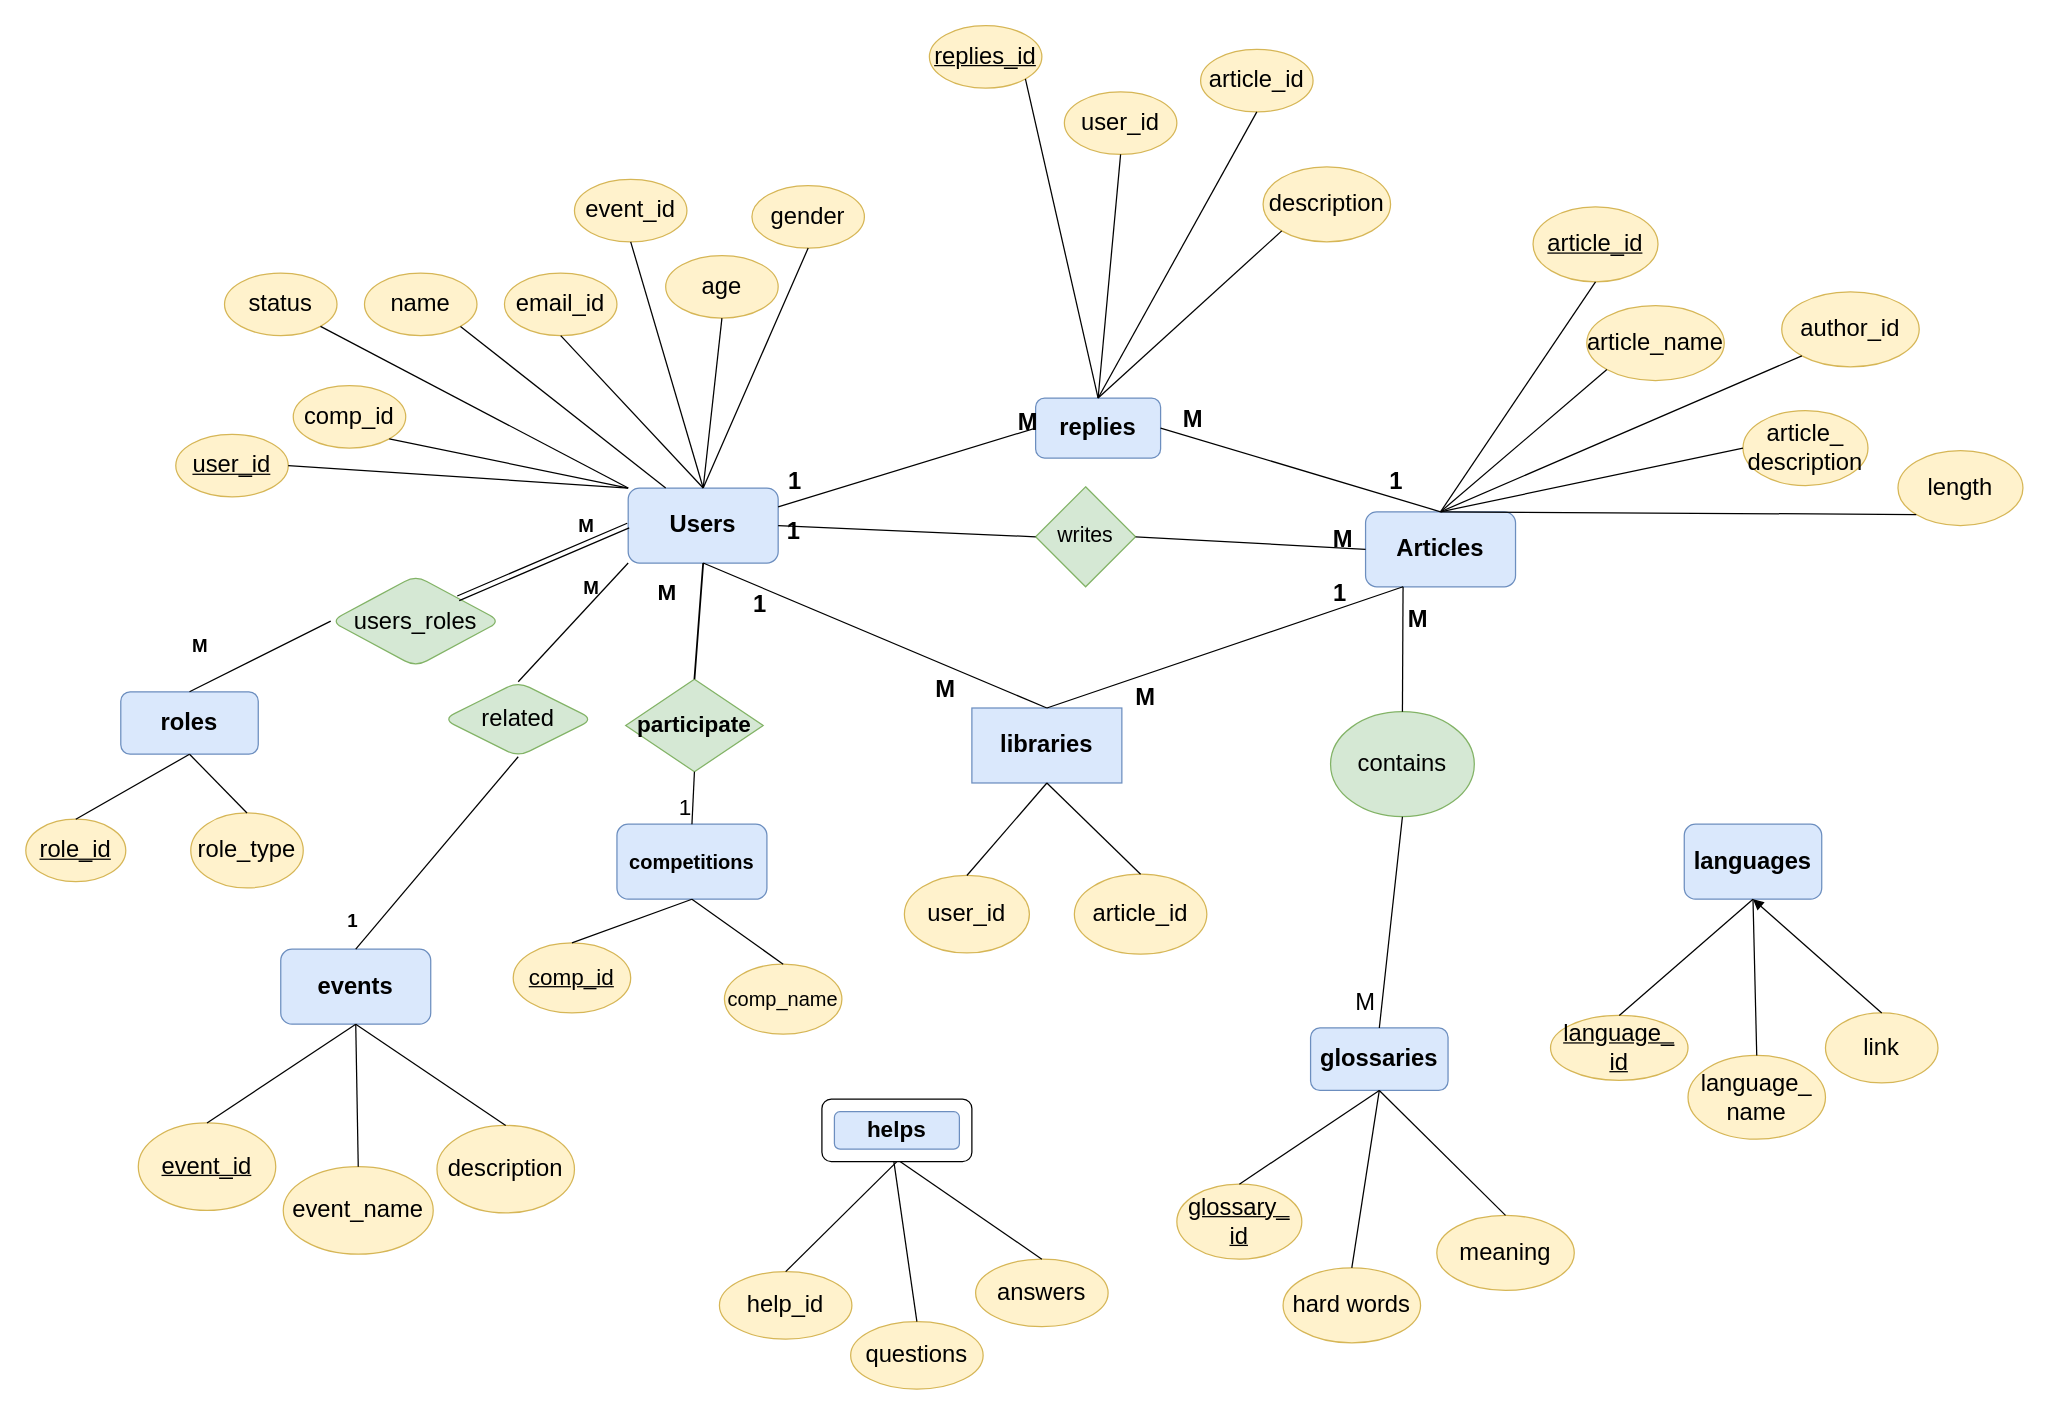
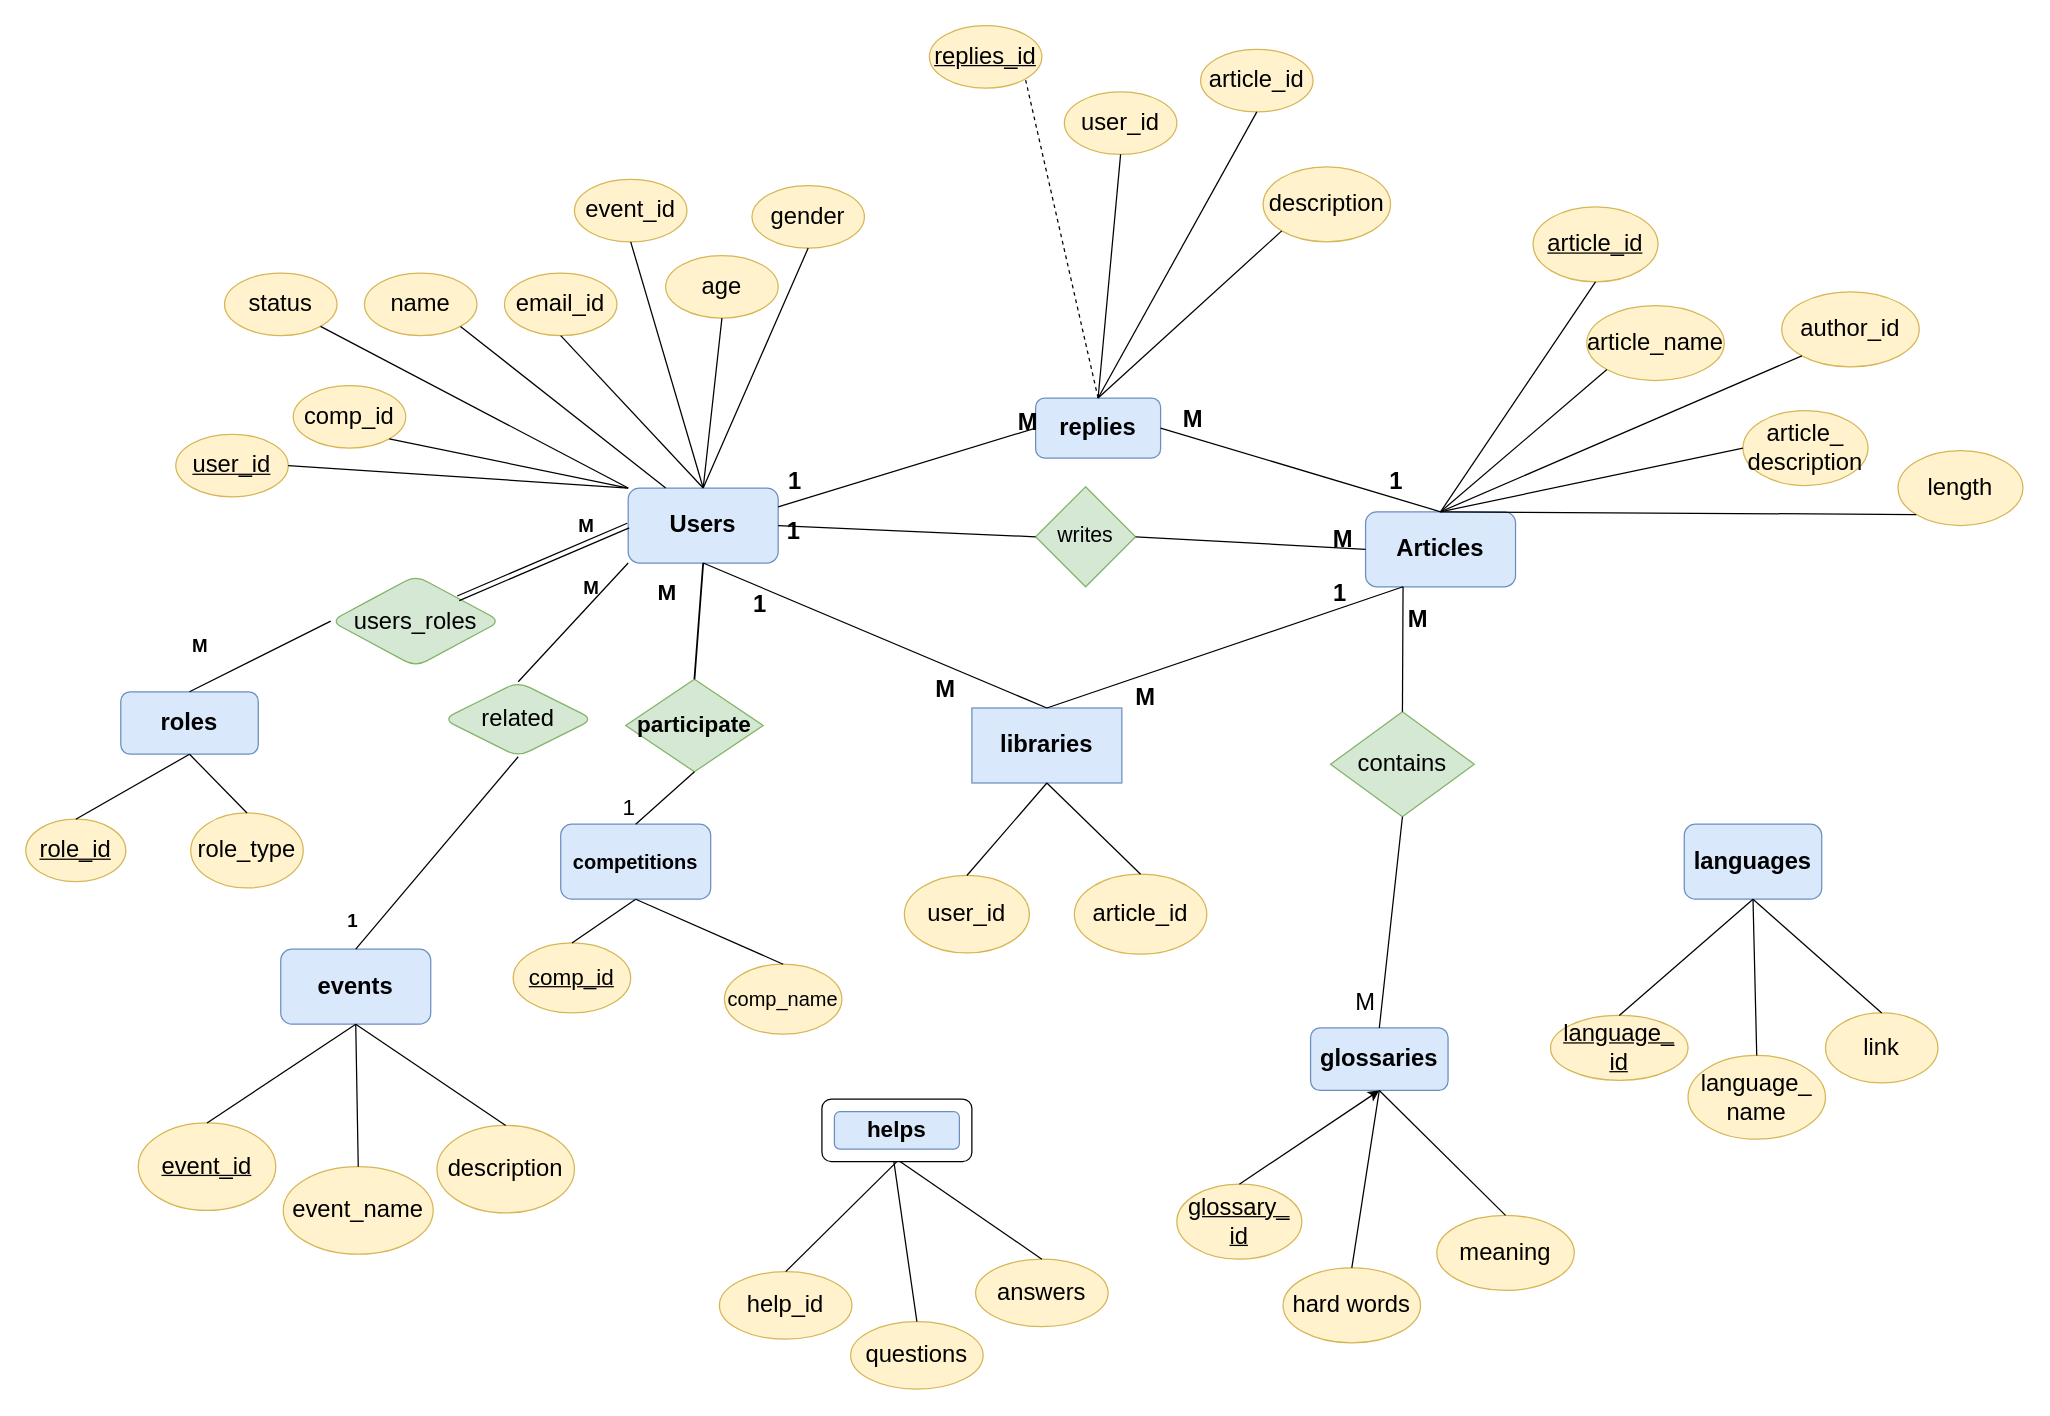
edge "replies_id" -- "replies": style solid -> dashed
node "contains": shape ellipse -> diamond
node "competitions": moved (692, 862) -> (636, 862)
edge "link" -> "languages": arrowhead block -> none
edge "glossaries" -- "glossary_ id": arrowhead none -> classic
